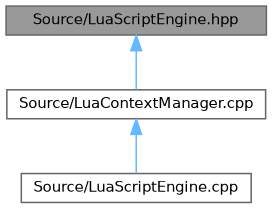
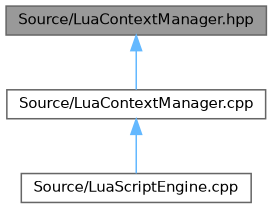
node "Source/LuaScriptEngine.hpp": label "Source/LuaScriptEngine.hpp" -> "Source/LuaContextManager.hpp"
